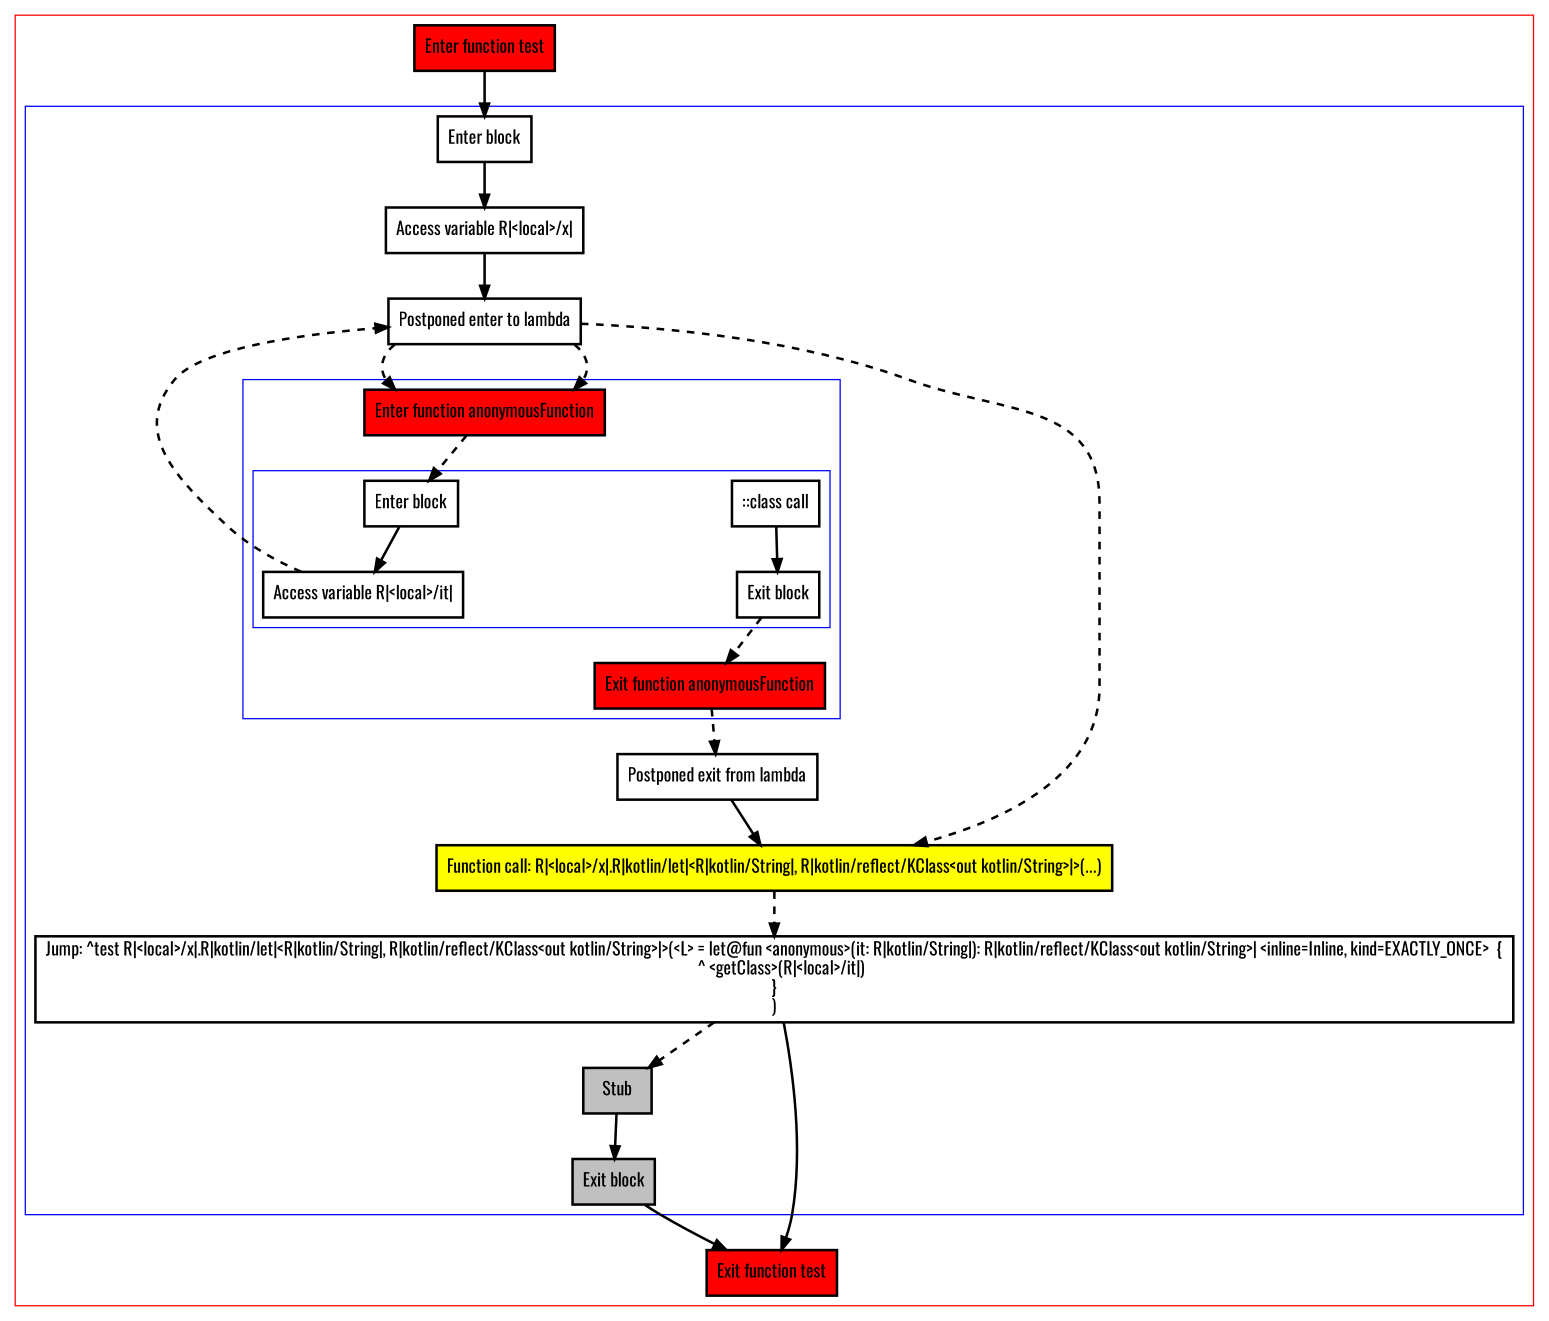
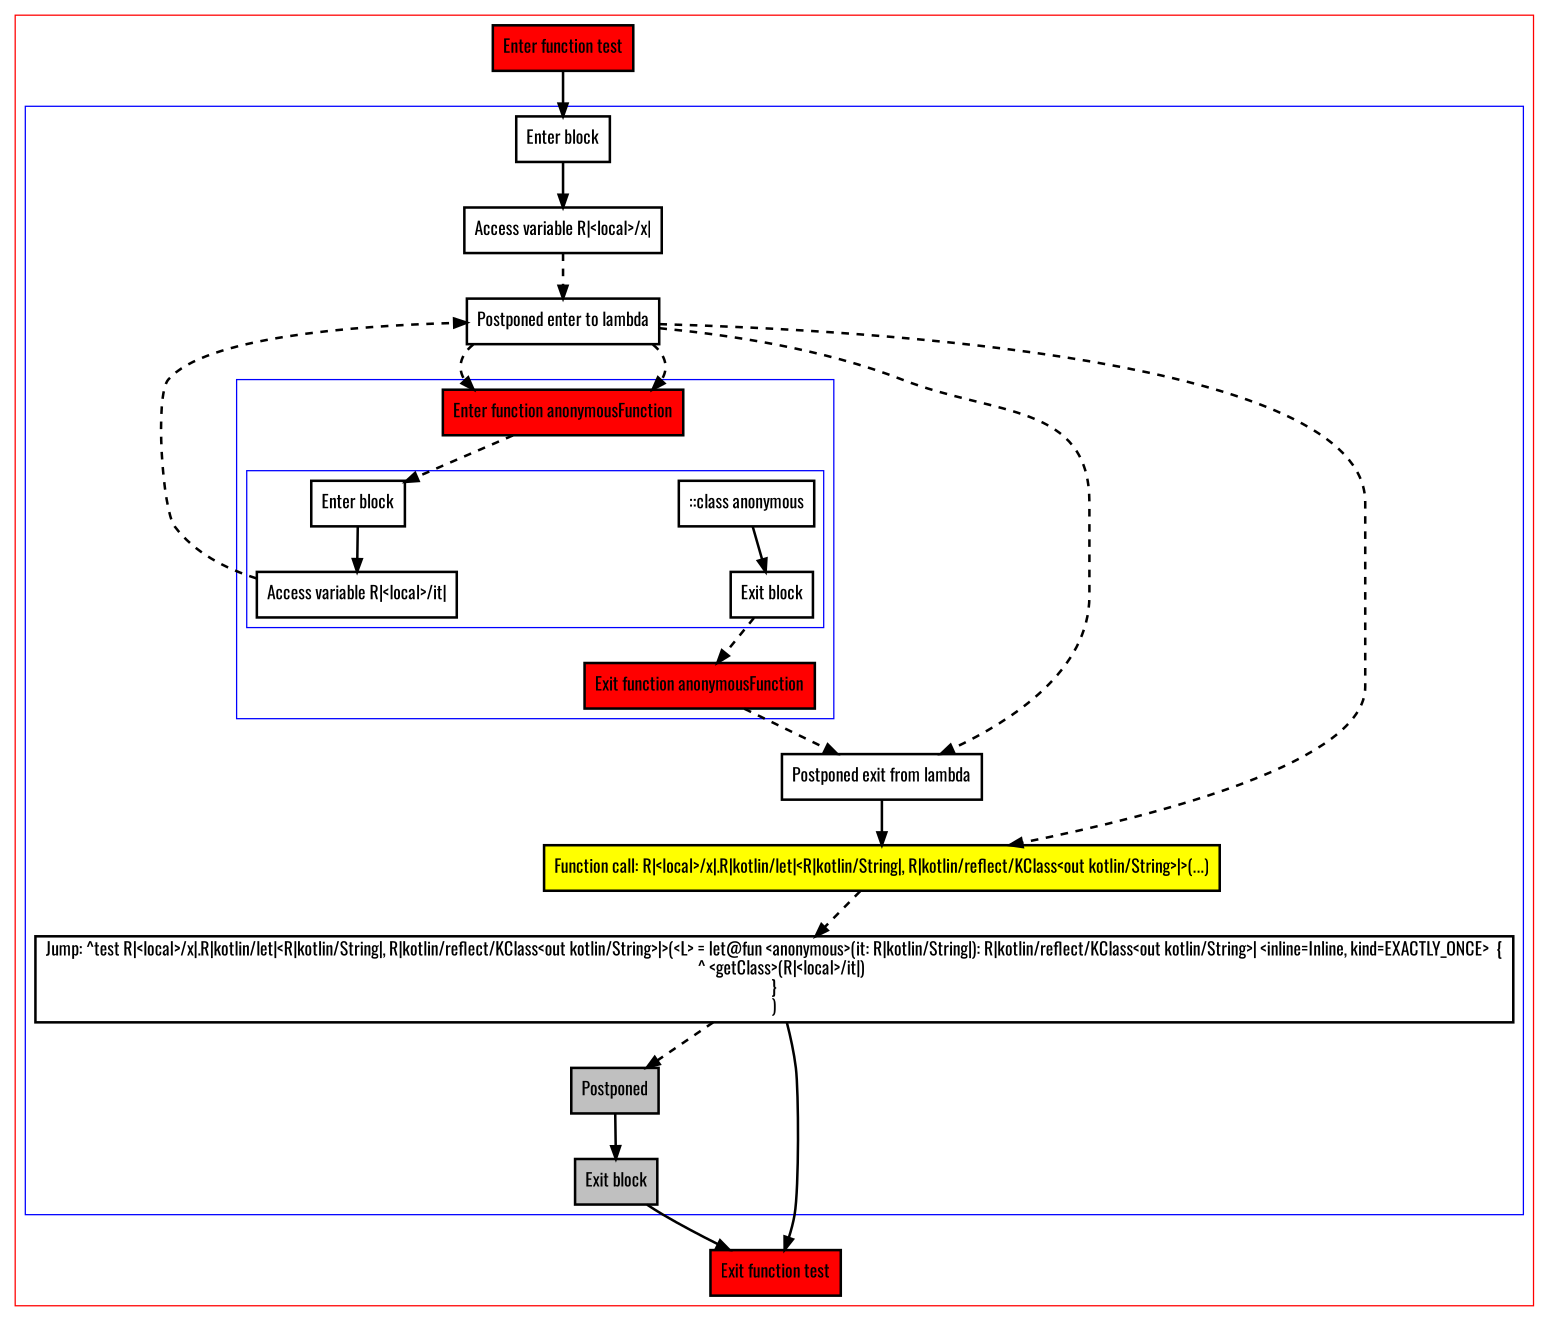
edge "Access variable R|<local>/x|" -> "Postponed enter to lambda": style solid -> dashed
edge "Postponed enter to lambda" -> "Postponed exit from lambda": added
node "::class call": label "::class call" -> "::class anonymous"
node "Stub": label "Stub" -> "Postponed"
